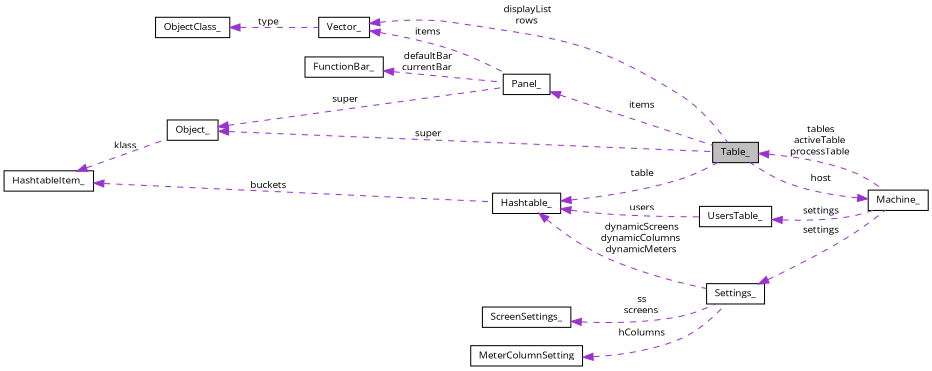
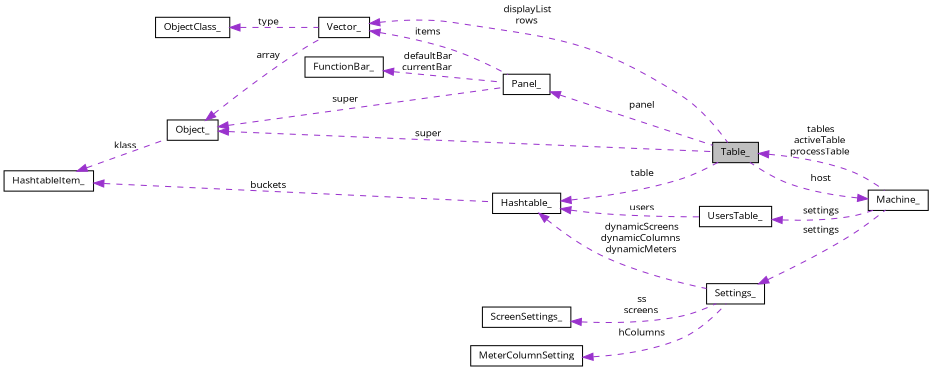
edge "Vector_" -> "Object_": added, label "array"
edge "Table_" -> "Panel_": label " items" -> " panel"
